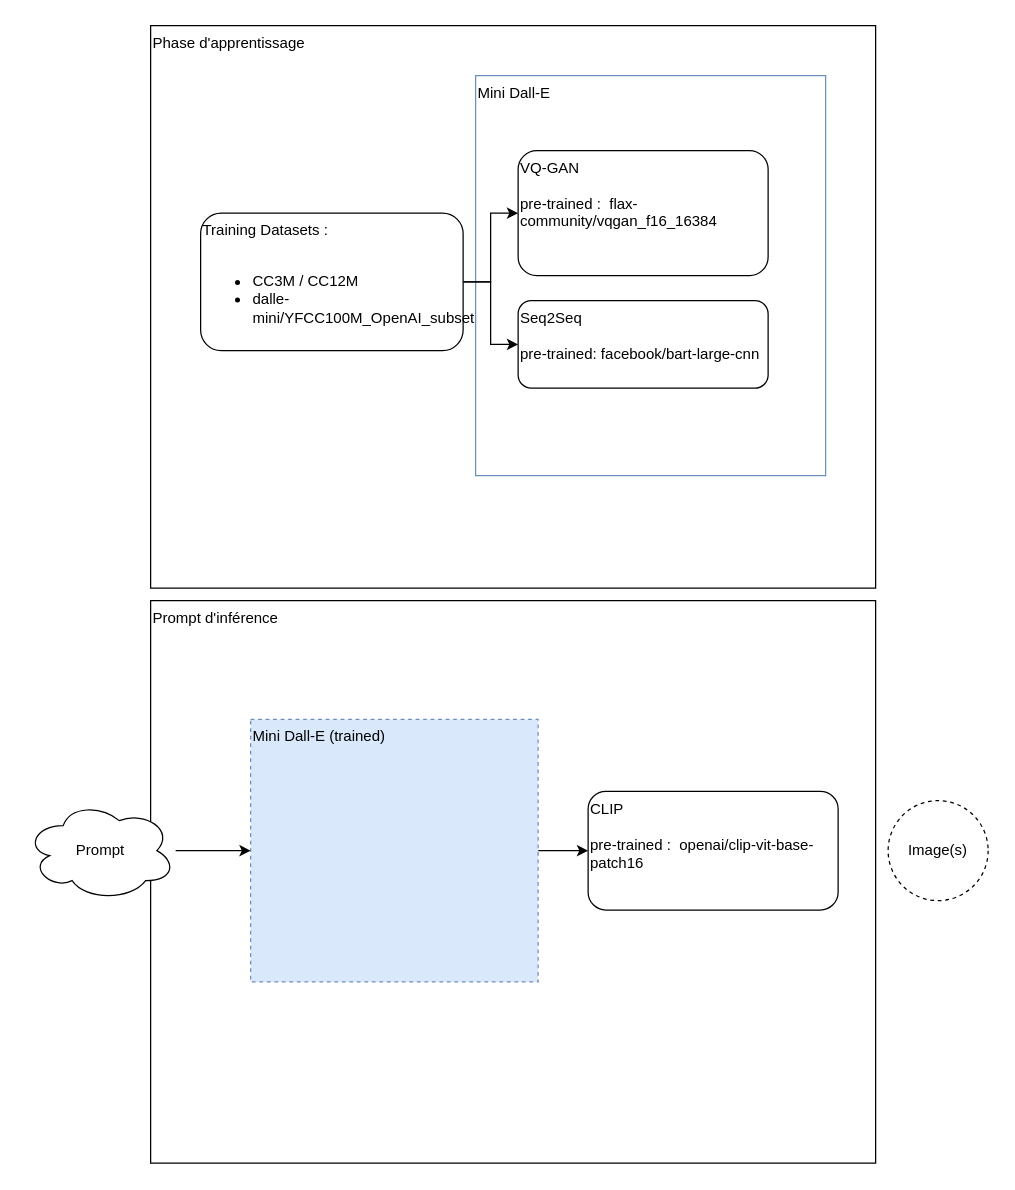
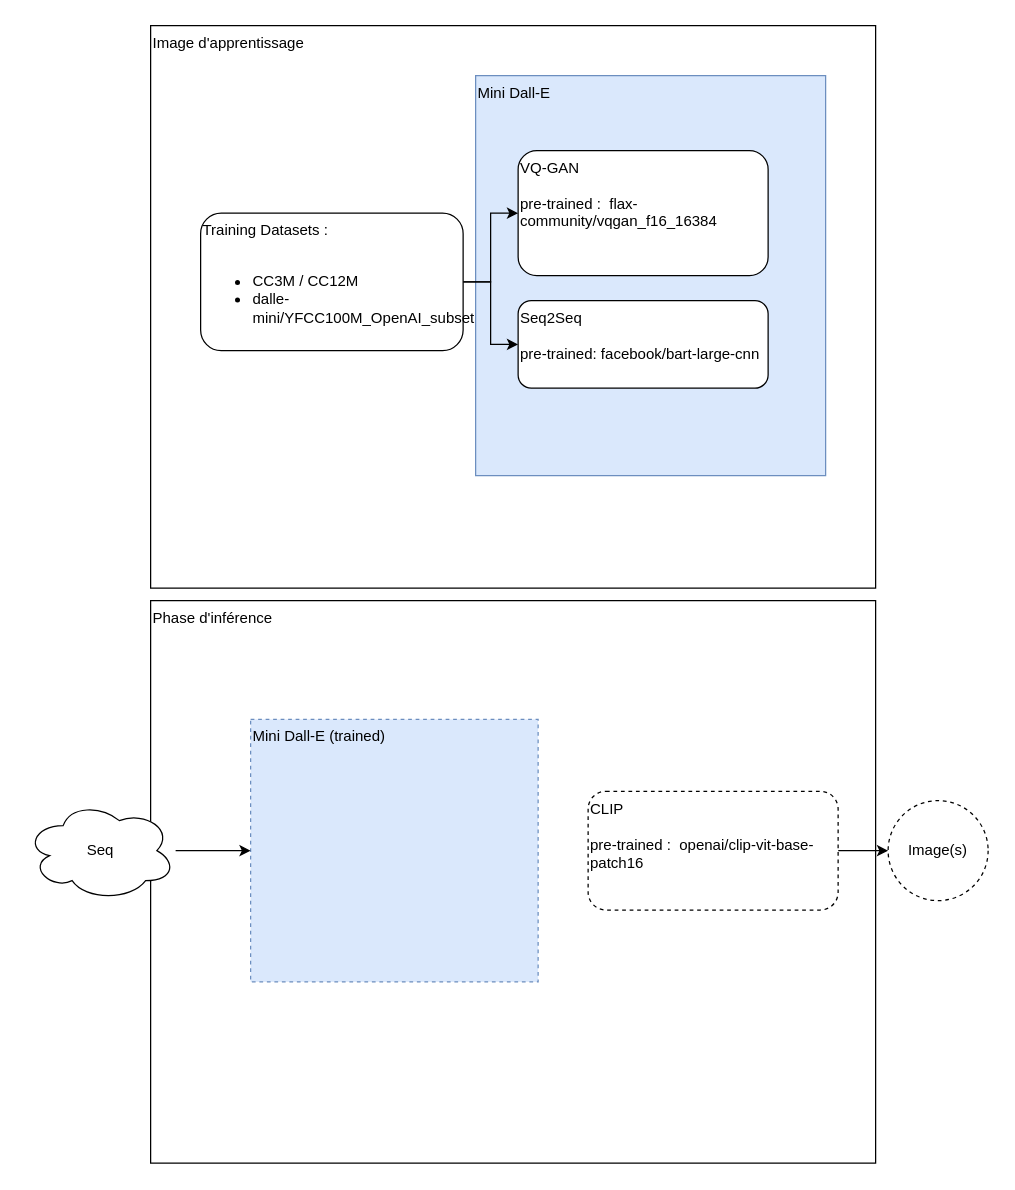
node "Phase d'apprentissage": label "Phase d'apprentissage" -> "Image d'apprentissage"
node "Mini Dall-E": fillcolor #ffffff -> #dae8fc
node "Prompt d'inférence": label "Prompt d'inférence" -> "Phase d'inférence"
node "Prompt": label "Prompt" -> "Seq"
edge "Mini Dall-E (trained)" -> "CLIP pre-trained : openai/clip-vit-base-patch16": removed
node "CLIP pre-trained : openai/clip-vit-base-patch16": style solid -> dashed
edge "CLIP pre-trained : openai/clip-vit-base-patch16" -> "Image(s)": added
